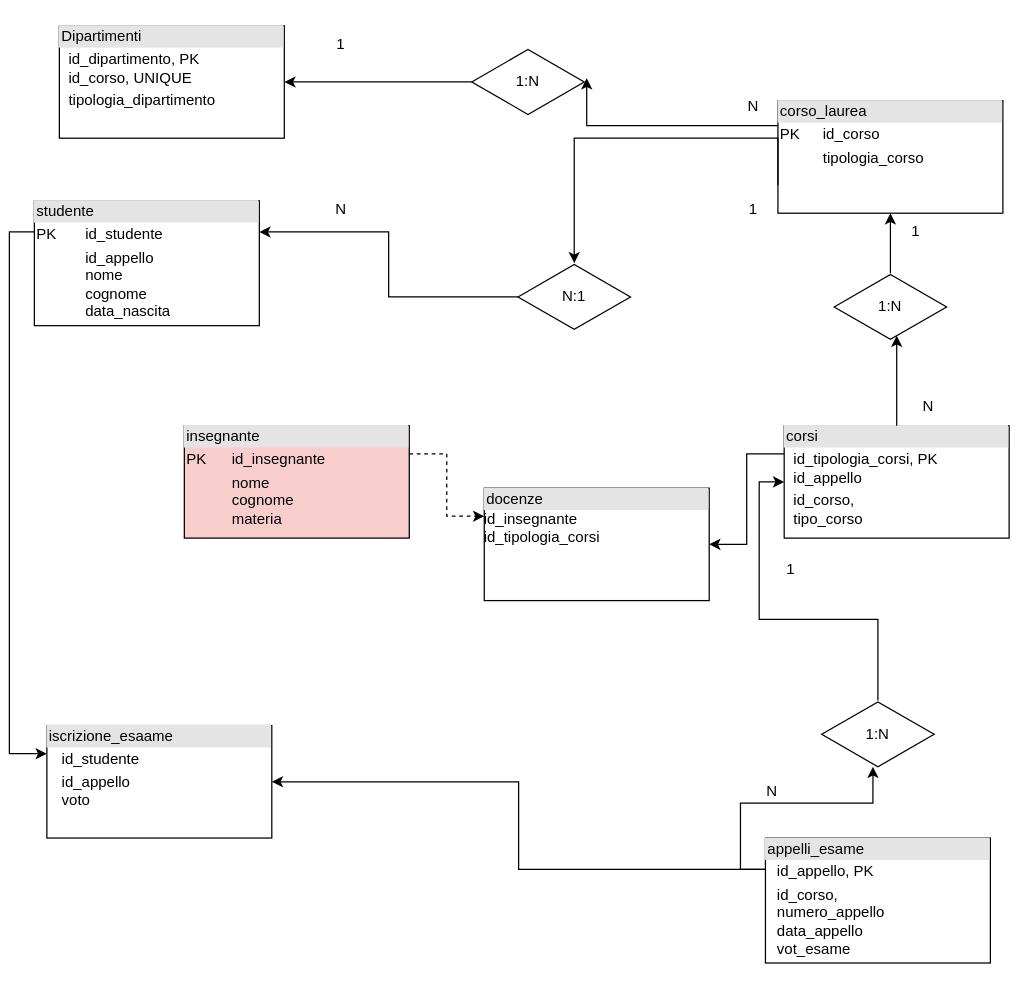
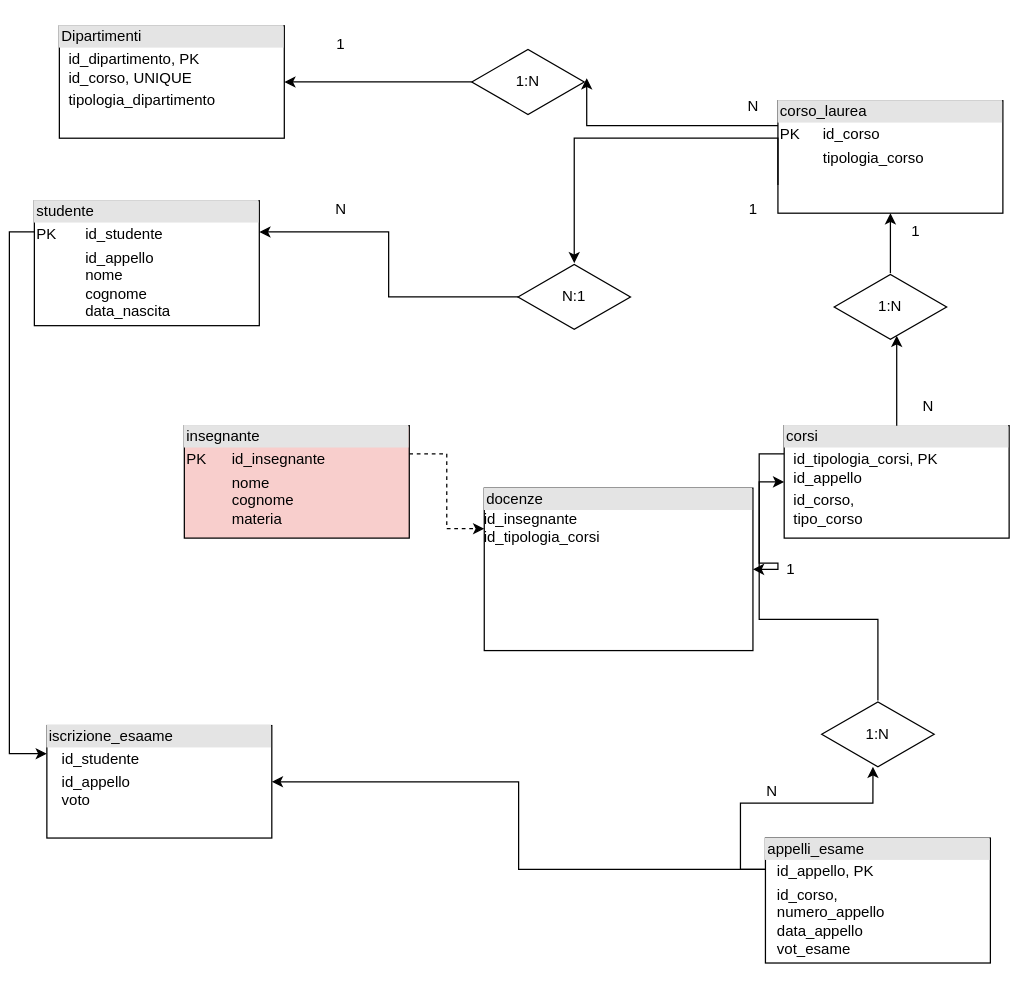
node "docenze id_insegnante id_tipologia_corsi": size 225x113 -> 269x163
